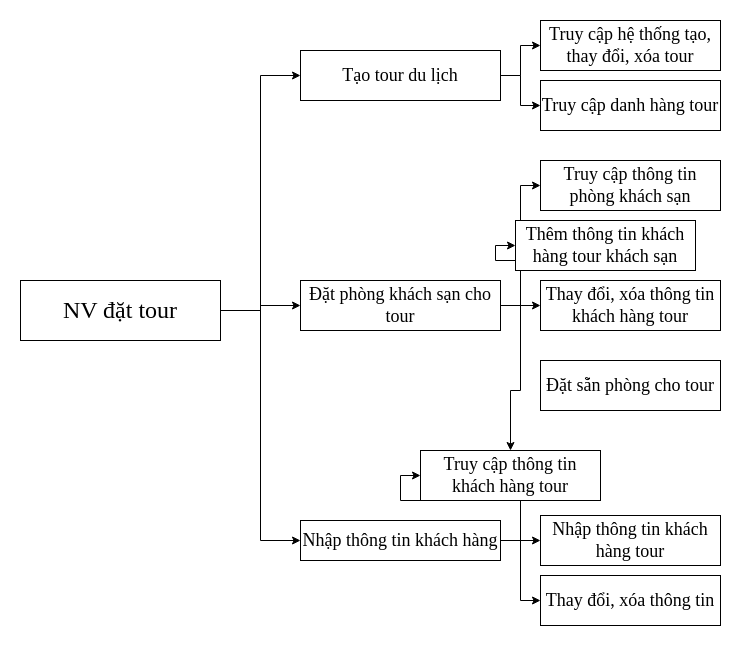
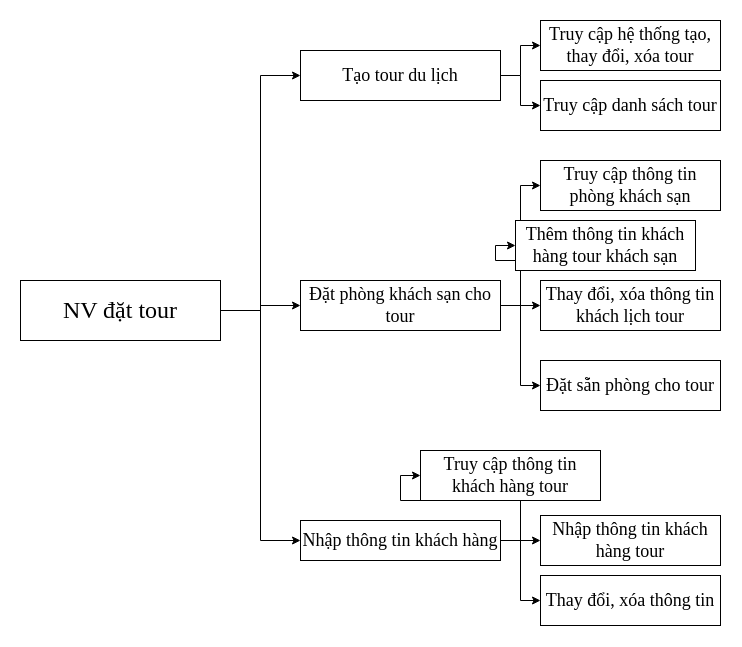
node "Truy cập danh hàng tour": label "Truy cập danh hàng tour" -> "Truy cập danh sách tour"
node "Thay đổi, xóa thông tin khách hàng tour": label "Thay đổi, xóa thông tin khách hàng tour" -> "Thay đổi, xóa thông tin khách lịch tour"
edge "Đặt phòng khách sạn cho tour" -> "Truy cập thông tin khách hàng tour": now "Đặt phòng khách sạn cho tour" -> "Đặt sẵn phòng cho tour"
